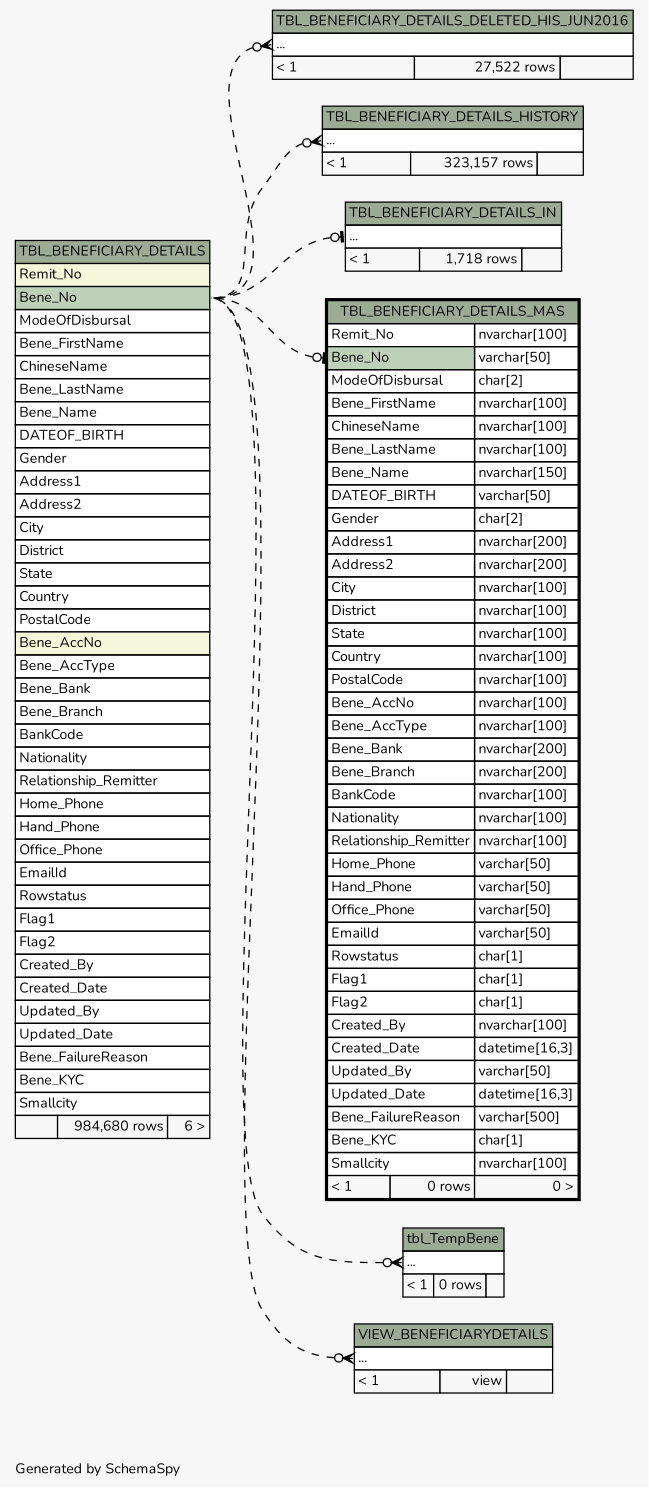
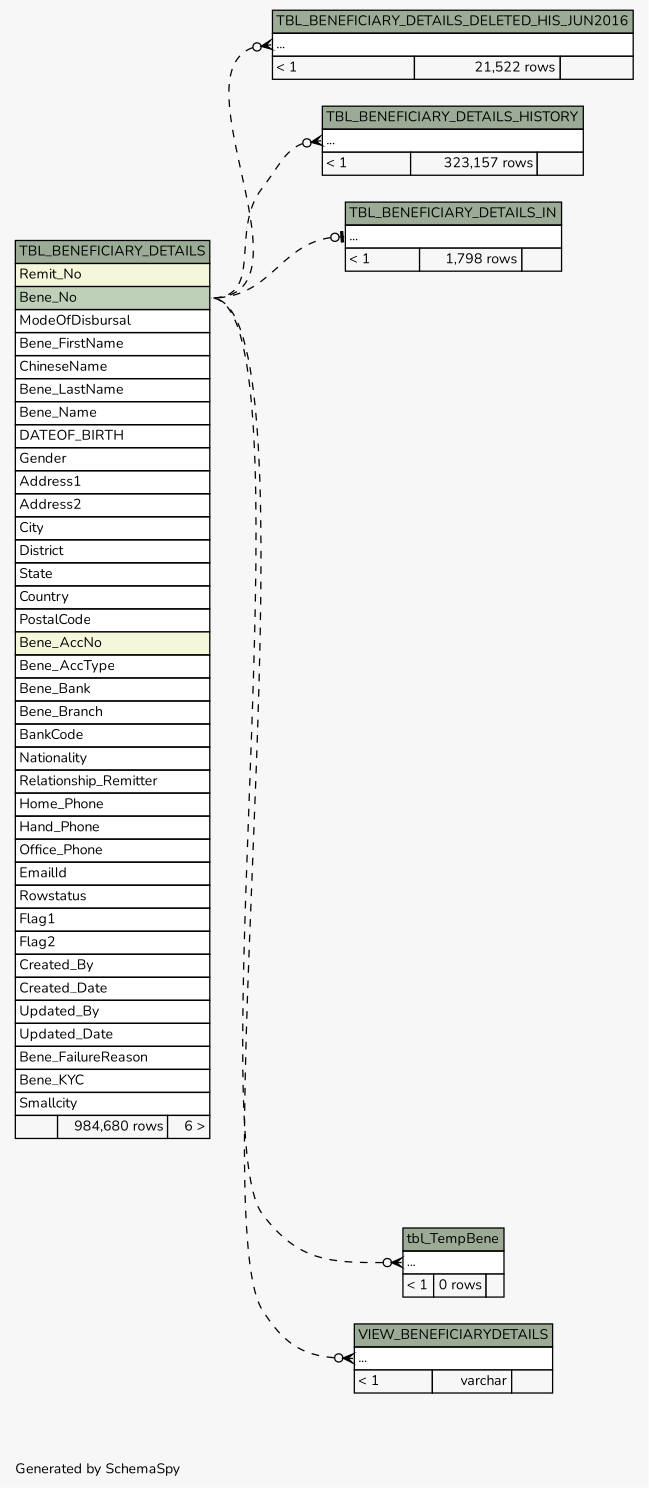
node "TBL_BENEFICIARY_DETAILS_DELETED_HIS_JUN2016": text "27,522 rows" -> "21,522 rows"
node "TBL_BENEFICIARY_DETAILS_IN": text "1,718 rows" -> "1,798 rows"
node "TBL_BENEFICIARY_DETAILS_MAS": removed
node "VIEW_BENEFICIARYDETAILS": text "view" -> "varchar"
